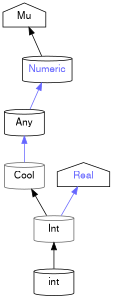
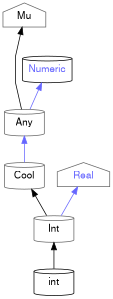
node "Mu": color black -> gray40
edge "Numeric" -> "Mu": now "Any" -> "Mu"
node "Any": color black -> gray40
node "Real": color black -> gray40
